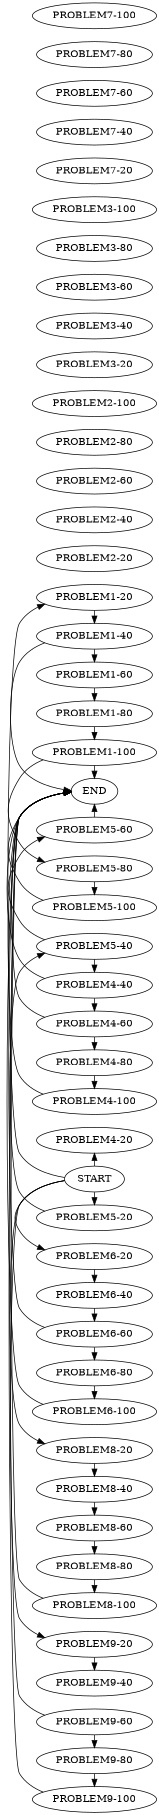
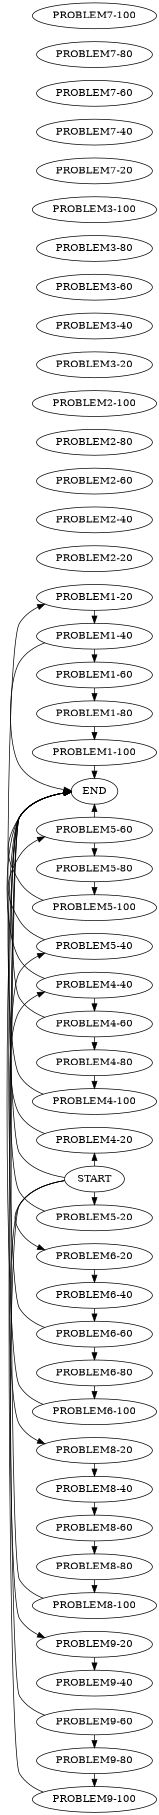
edge "PROBLEM1-100" -> "PROBLEM5-80": now "PROBLEM5-60" -> "PROBLEM5-80"
edge "PROBLEM5-40" -> "PROBLEM4-40": now "PROBLEM4-20" -> "PROBLEM4-40"
